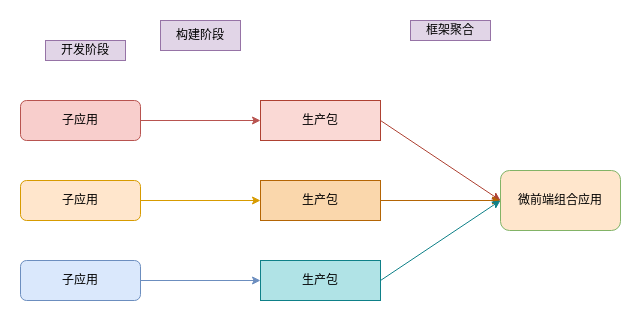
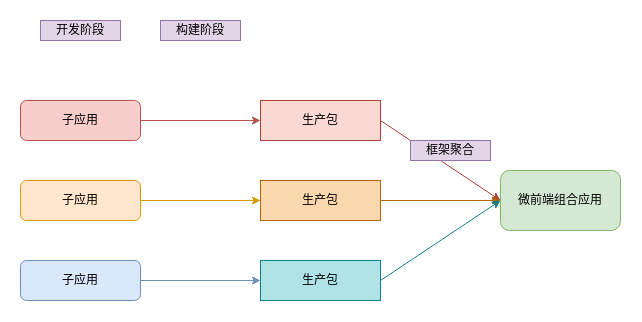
node "框架聚合": moved (451, 31) -> (451, 151)
node "构建阶段": size 80x30 -> 80x20
node "开发阶段": moved (86, 51) -> (81, 31)
node "微前端组合应用": fillcolor #ffe6cc -> #d5e8d4
